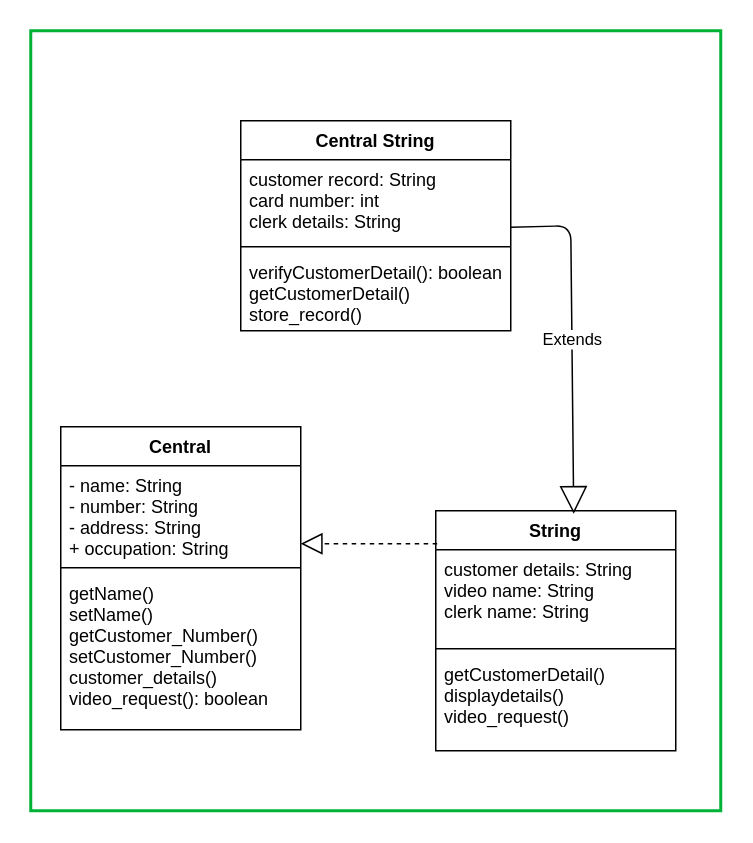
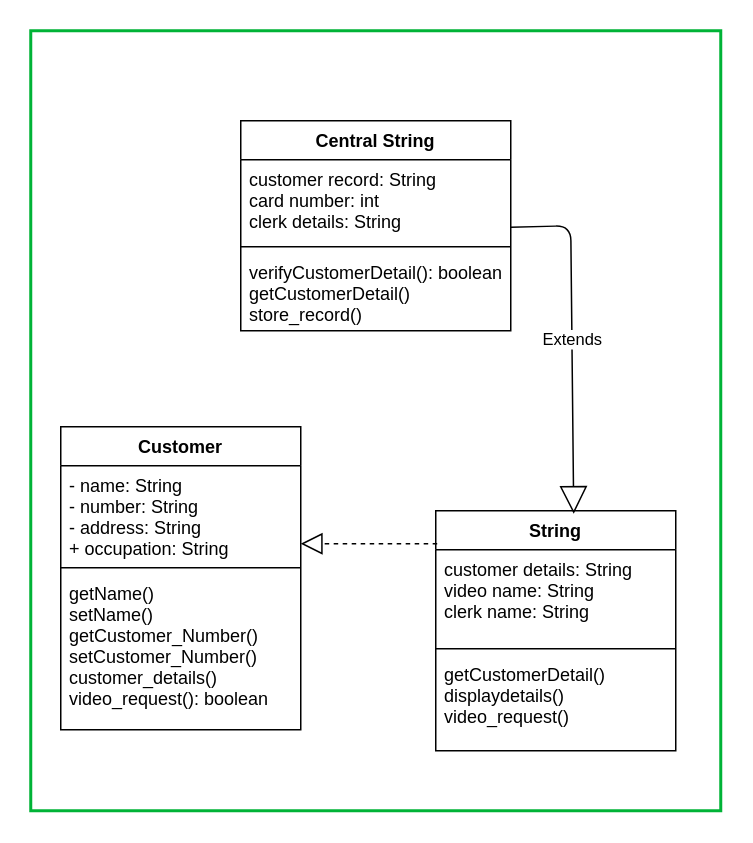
node "Central": label "Central" -> "Customer"
